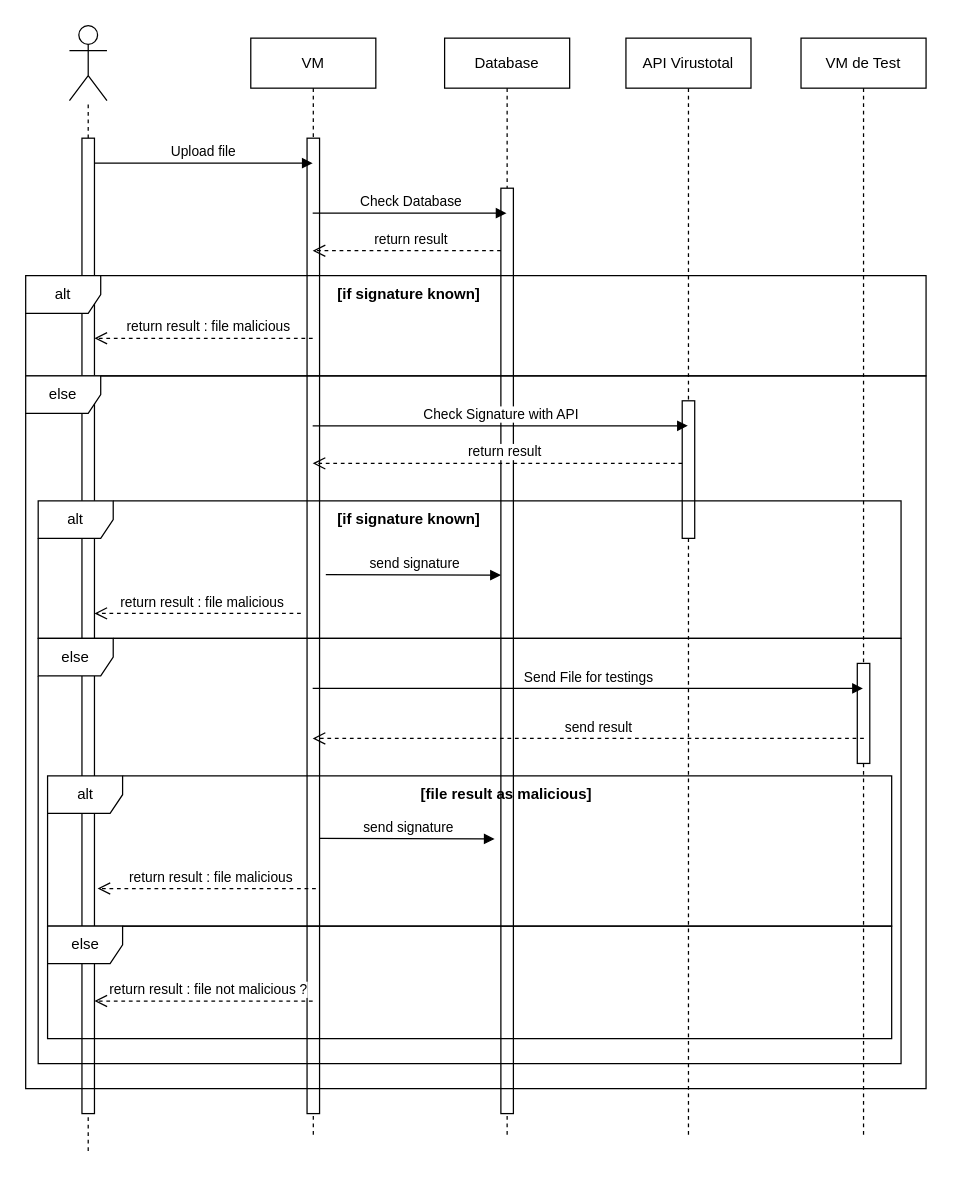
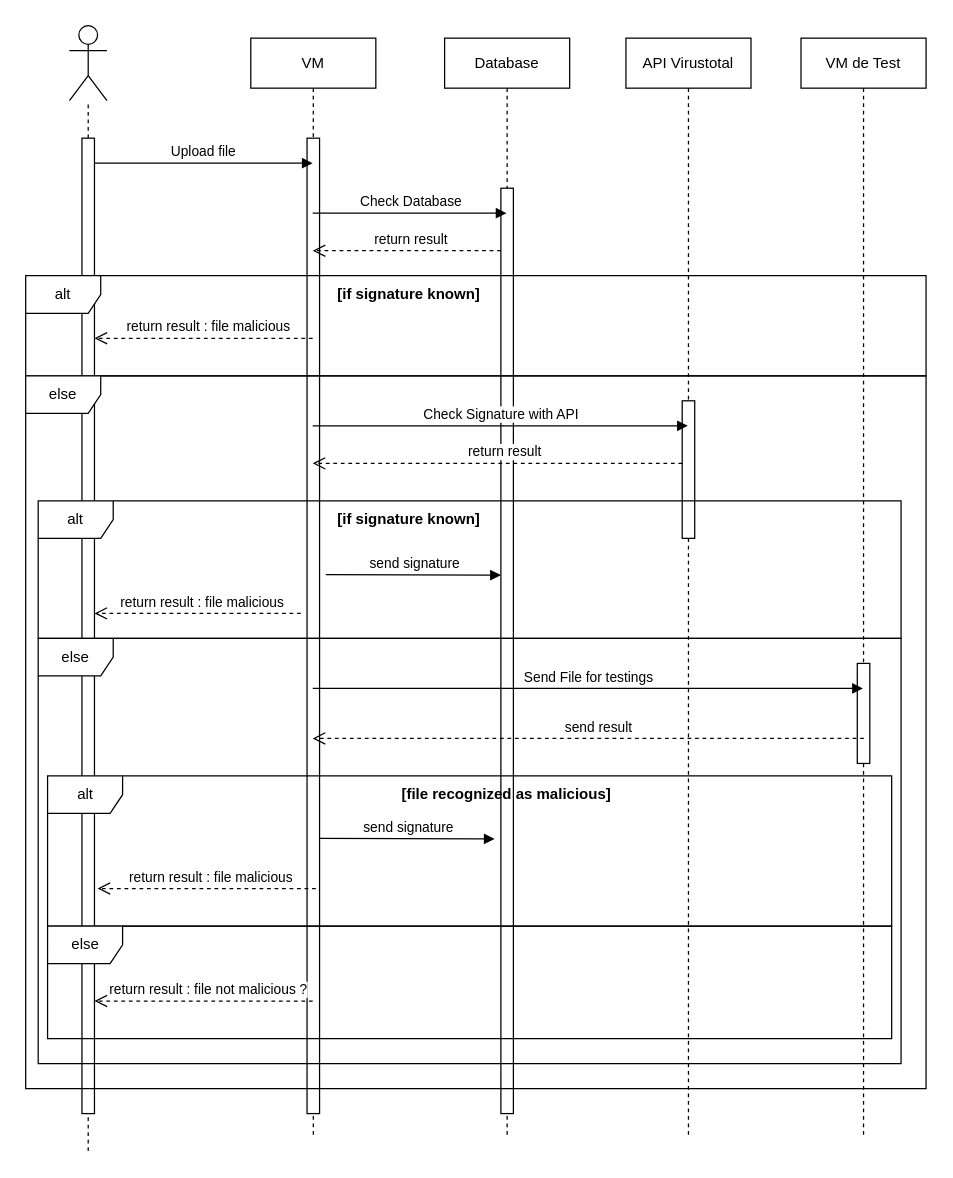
node "[file result as malicious]": label "[file result as malicious]" -> "[file recognized as malicious]"
